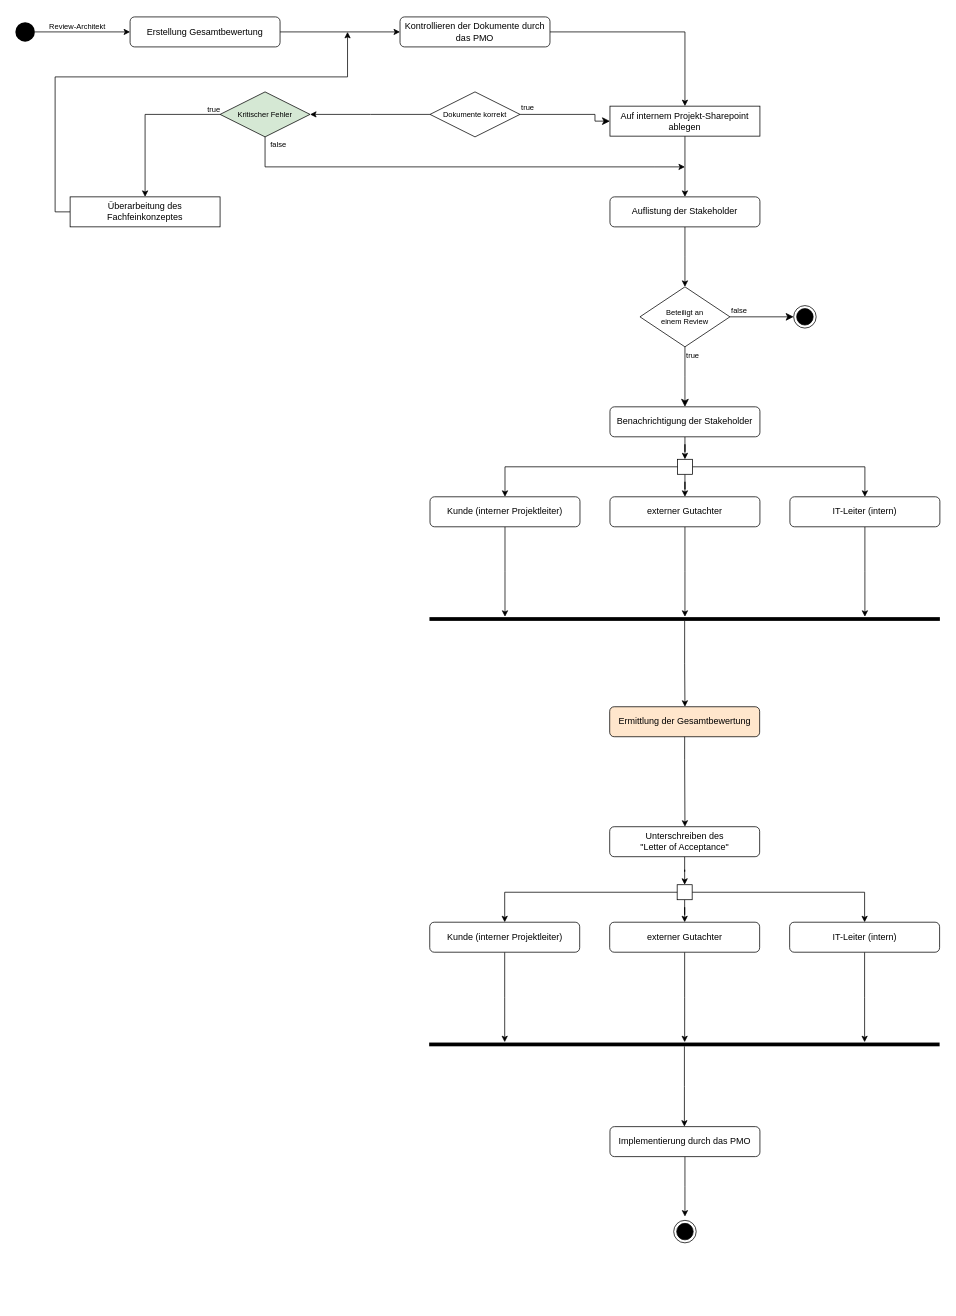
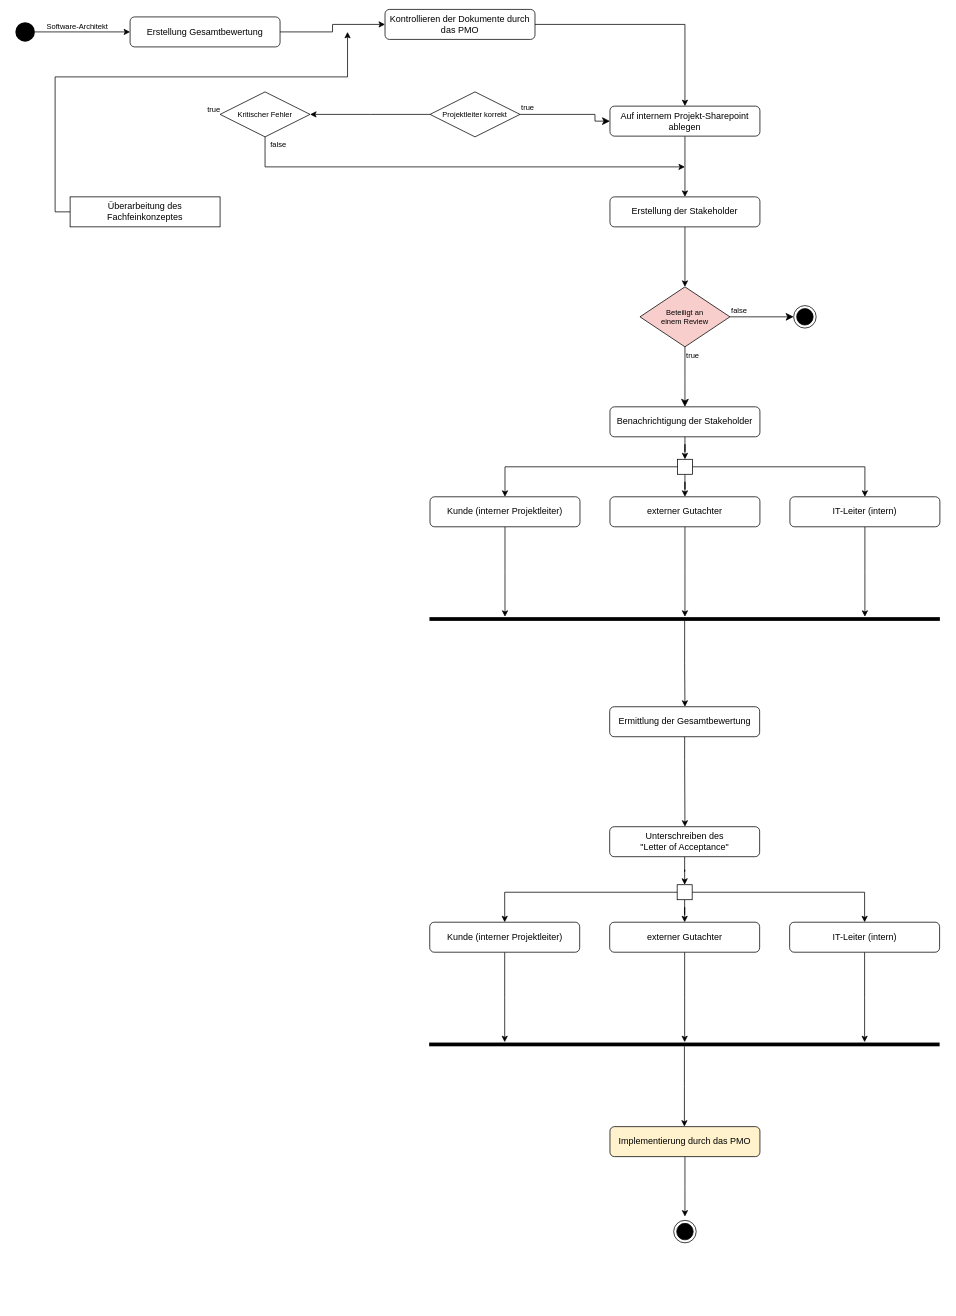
node "Review-Architekt": label "Review-Architekt" -> "Software-Architekt"
node "Kontrollieren der Dokumente durch das PMO": moved (475, 32) -> (460, 24)
edge "Kritischer Fehler" -> "Überarbeitung des Fachfeinkonzeptes": removed
node "Kritischer Fehler": fillcolor #d5e8d4 -> #ffffff
node "Dokumente korrekt": label "Dokumente korrekt" -> "Projektleiter korrekt"
node "Auf internem Projekt-Sharepoint ablegen": shape rectangle -> rounded rectangle
node "Auflistung der Stakeholder": label "Auflistung der Stakeholder" -> "Erstellung der Stakeholder"
node "Beteiligt an einem Review": fillcolor #ffffff -> #f8cecc
node "Ermittlung der Gesamtbewertung": fillcolor #ffe6cc -> #ffffff
node "Implementierung durch das PMO": fillcolor #ffffff -> #fff2cc
